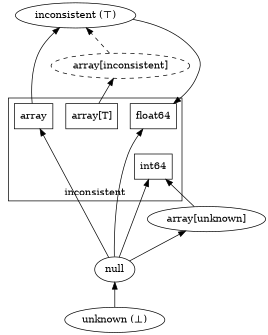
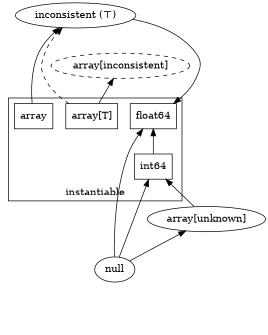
edge "array[inconsistent]" -> "inconsistent (⊤)": now "array[T]" -> "inconsistent (⊤)"
edge "int64" -> "float64": added
cluster "inconsistent": label "inconsistent" -> "instantiable"
edge "null" -> "array": removed
node "unknown (⊥)": removed
